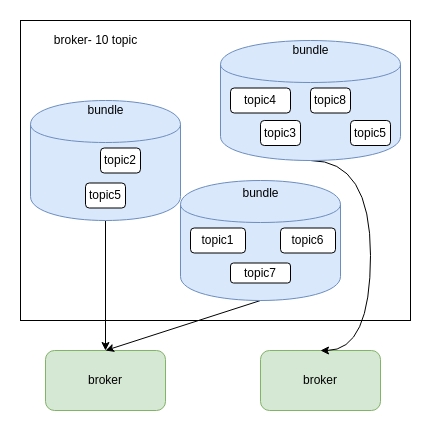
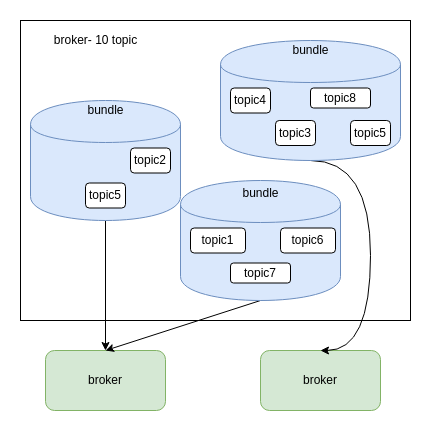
node "topic4": size 60x25 -> 40x25
node "topic8": size 40x25 -> 60x20
node "topic3": moved (281, 133) -> (296, 133)
node "topic2": moved (121, 161) -> (151, 161)
